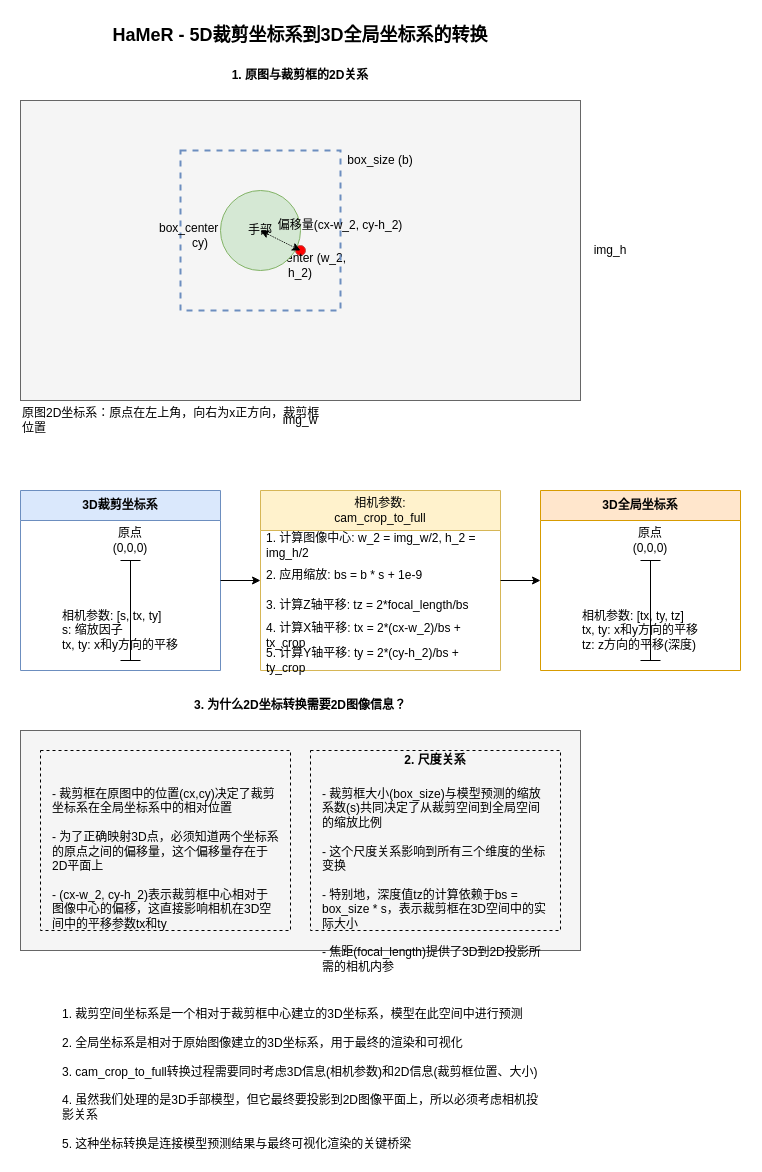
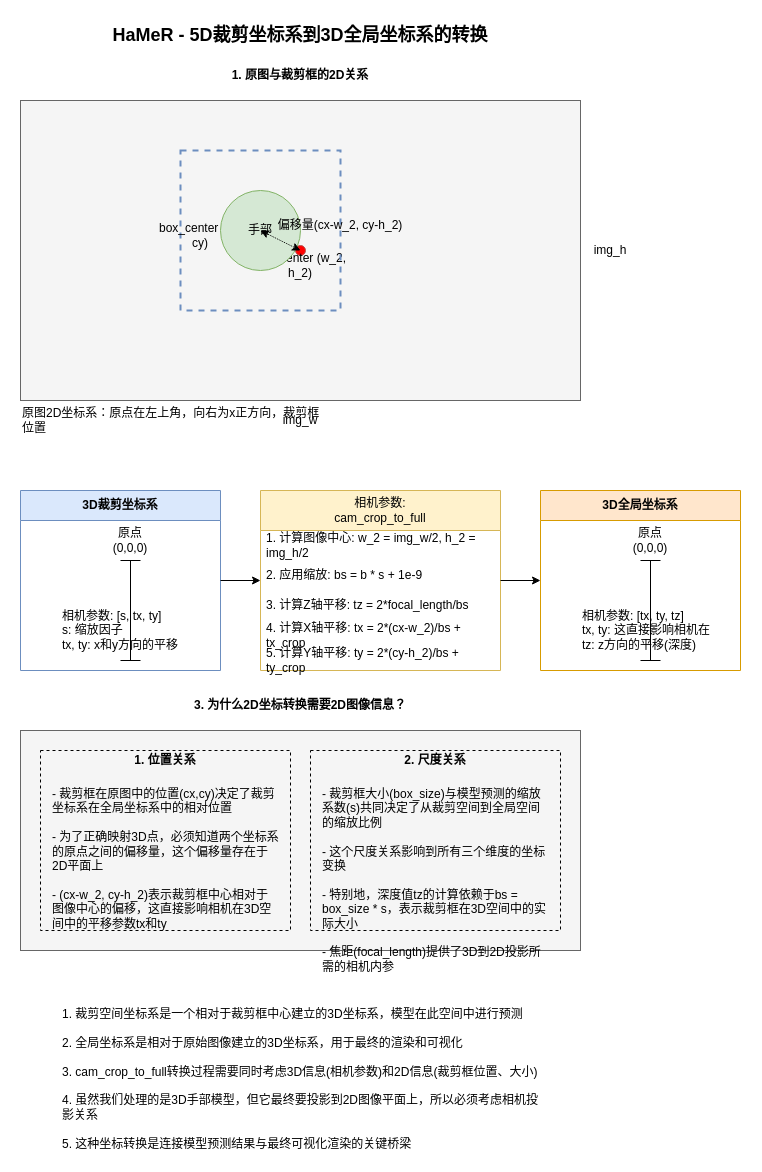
node "box_size (b)": removed
node "相机参数: [tx, ty, tz] tx, ty: x和y方向的平移 tz: z方向的平移(深度)": label "相机参数: [tx, ty, tz] tx, ty: x和y方向的平移 tz: z方向的平移(深度)" -> "相机参数: [tx, ty, tz] tx, ty: 这直接影响相机在 tz: z方向的平移(深度)"
node "1. 位置关系": added
